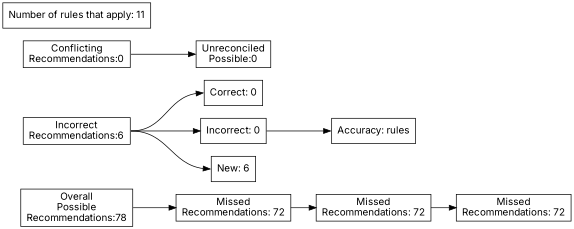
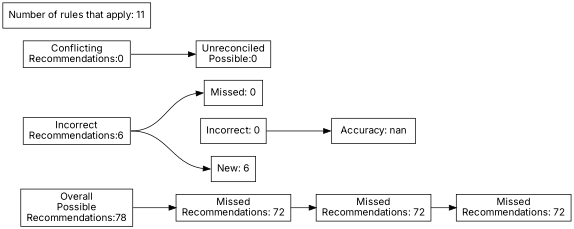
node "Correct: 0": label "Correct: 0" -> "Missed: 0"
edge "Incorrect Recommendations:6" -> "Incorrect: 0": removed
node "Accuracy: rules": label "Accuracy: rules" -> "Accuracy: nan"
